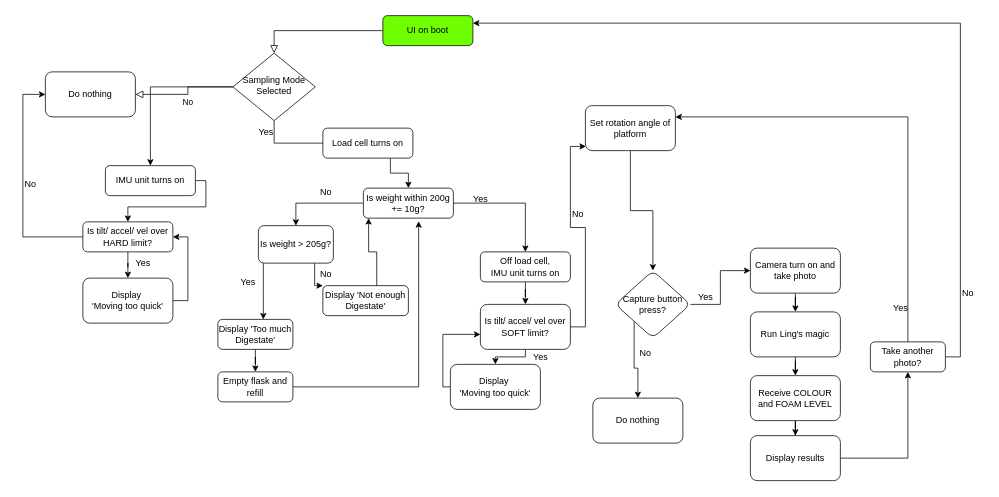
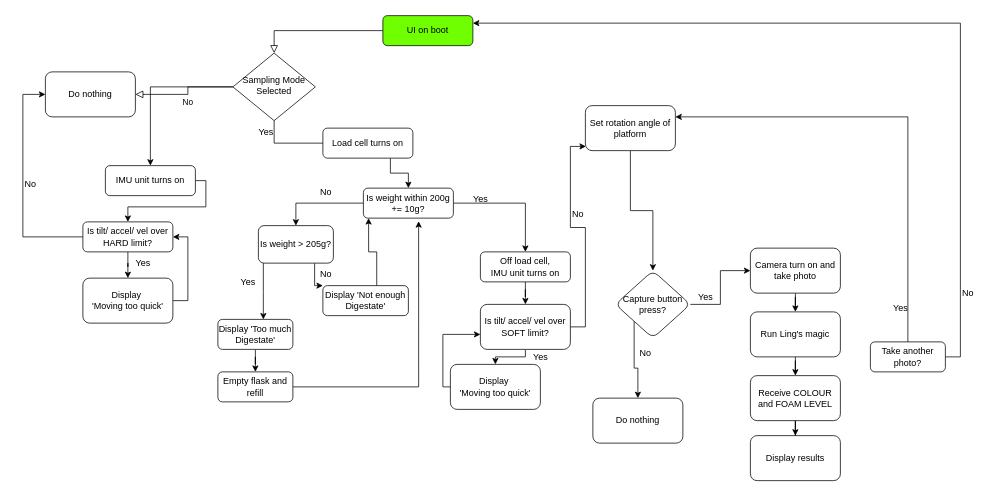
edge "Display results" -> "Take another photo?": removed
